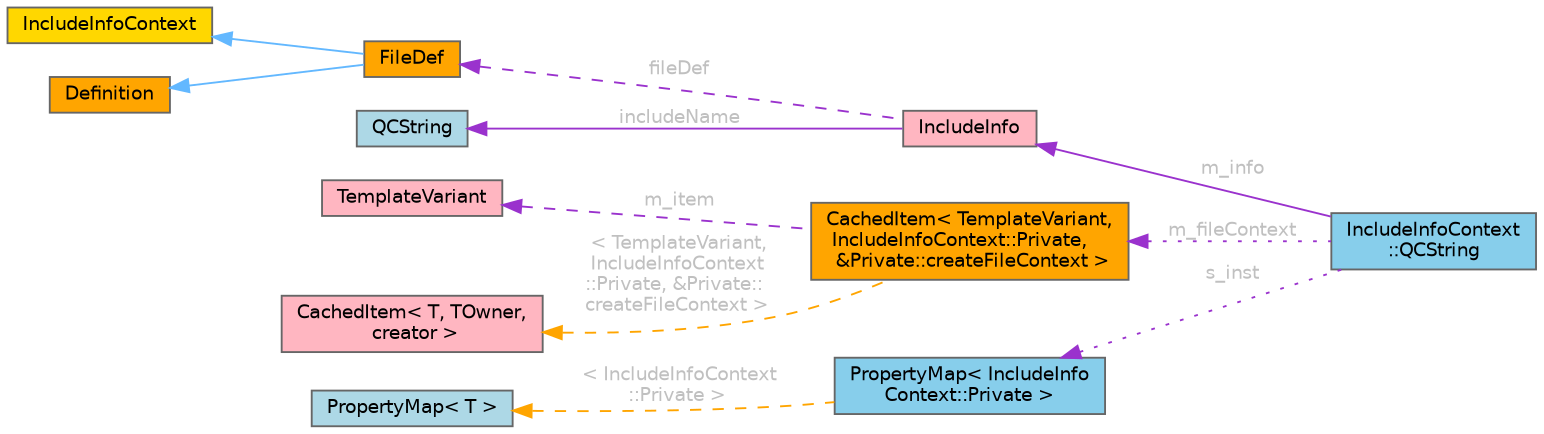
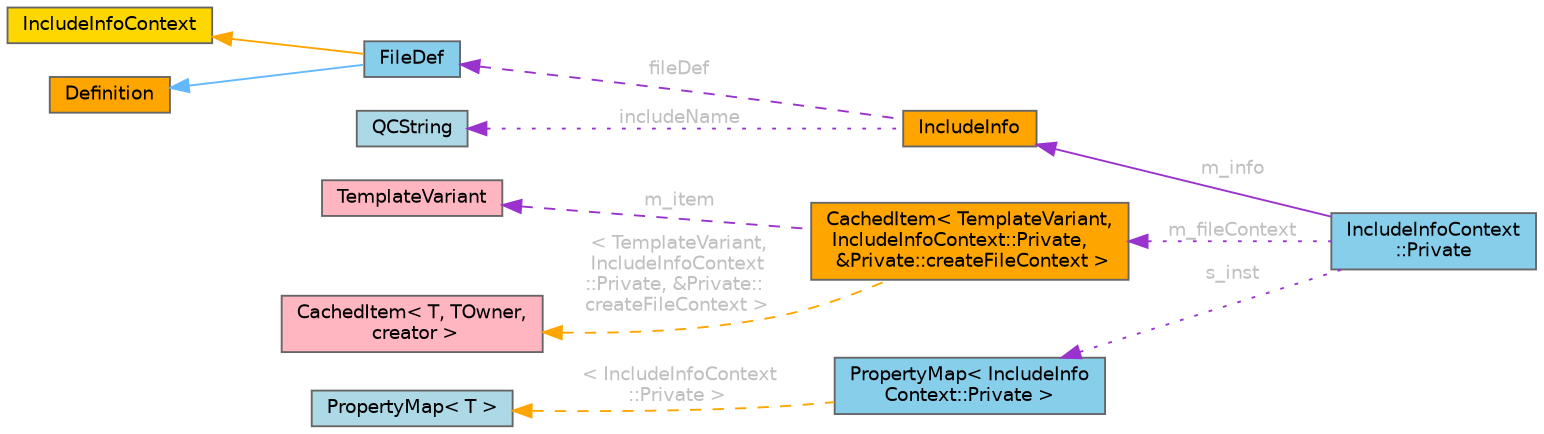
edge "FileDef" -> "IncludeInfoContext": color steelblue1 -> orange
node "FileDef": fillcolor orange -> skyblue
edge "IncludeInfo" -> "QCString": style solid -> dotted
node "IncludeInfo": fillcolor lightpink -> orange
node "IncludeInfoContext ::QCString": label "IncludeInfoContext ::QCString" -> "IncludeInfoContext ::Private"
